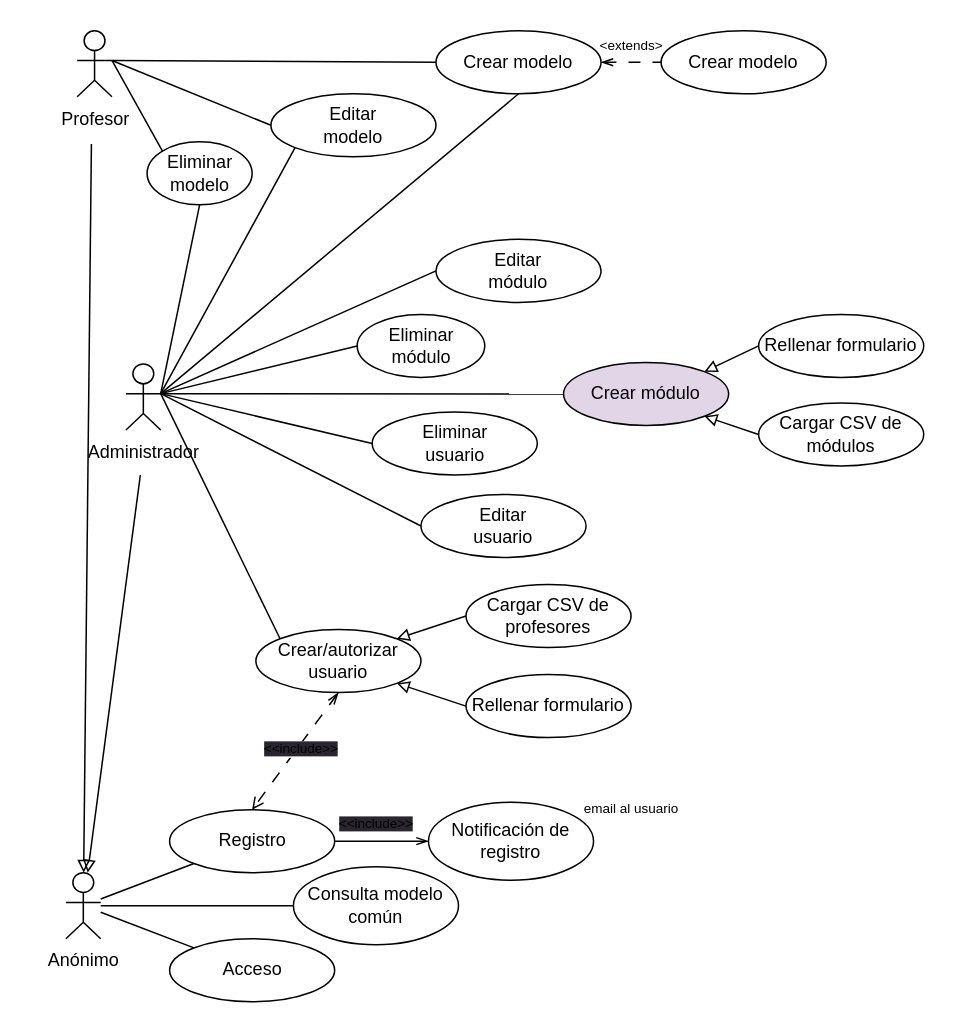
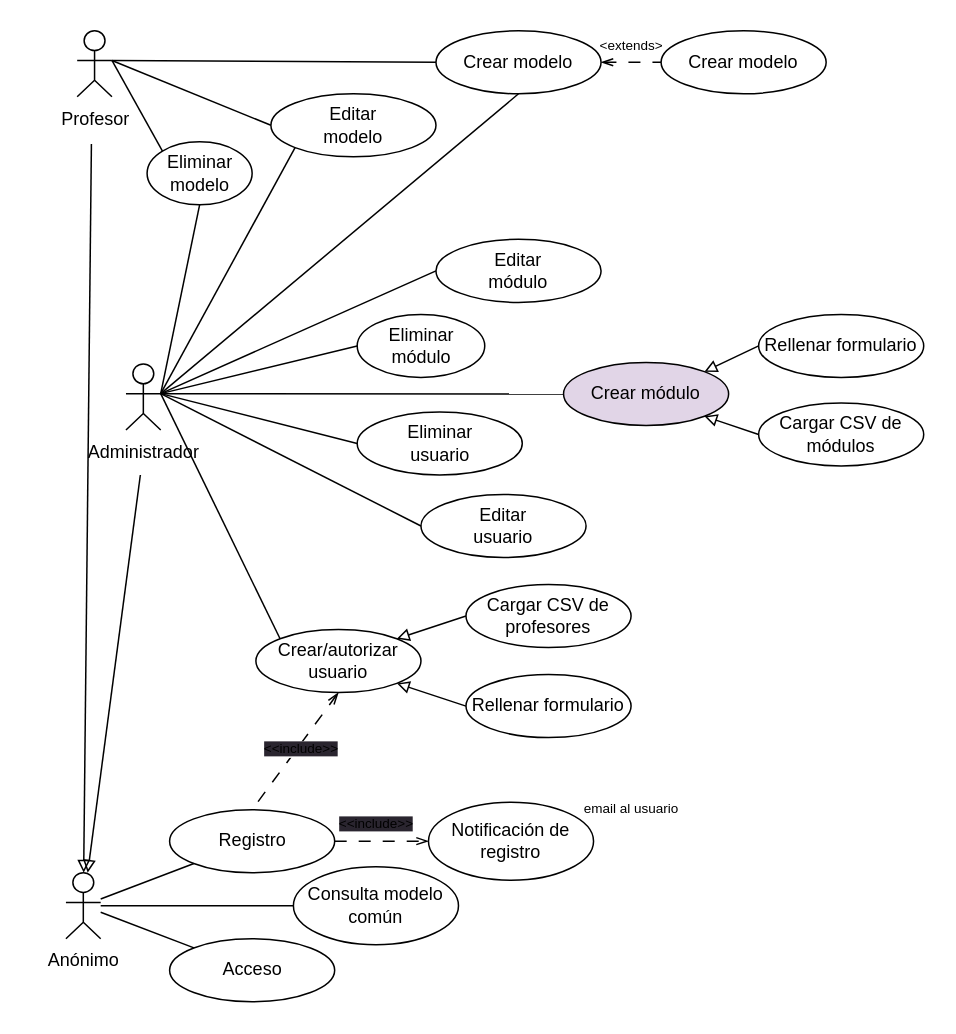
node "Eliminar usuario": moved (455, 443) -> (440, 443)
edge "Crear/autorizar usuario" -- "Registro": arrowhead open -> none
edge "Registro" -> "Notificación de registro": style solid -> dashed
